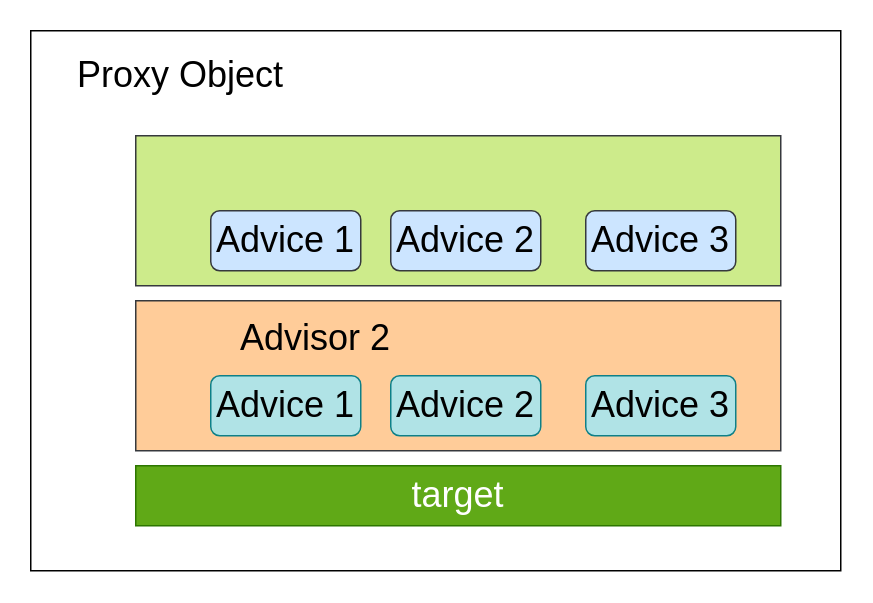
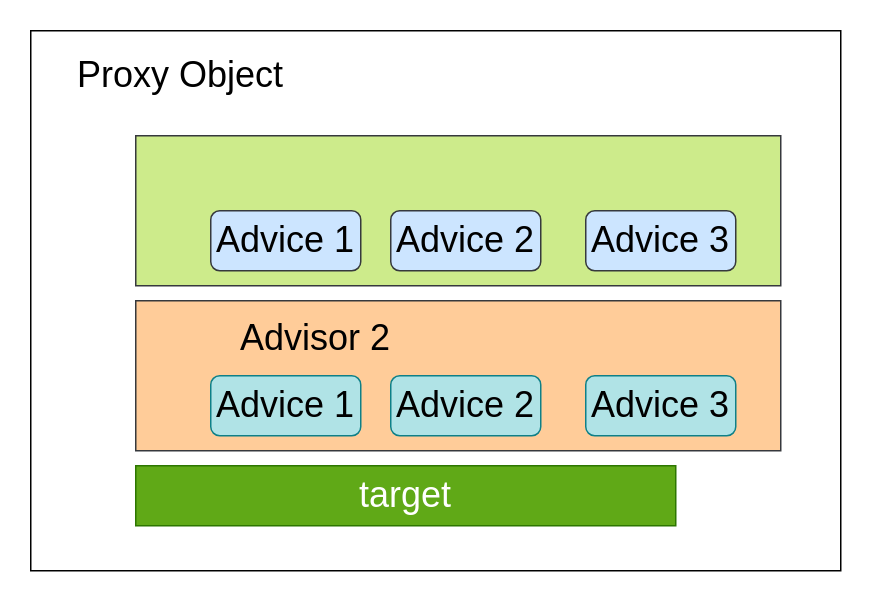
node "target": size 645x60 -> 540x60
